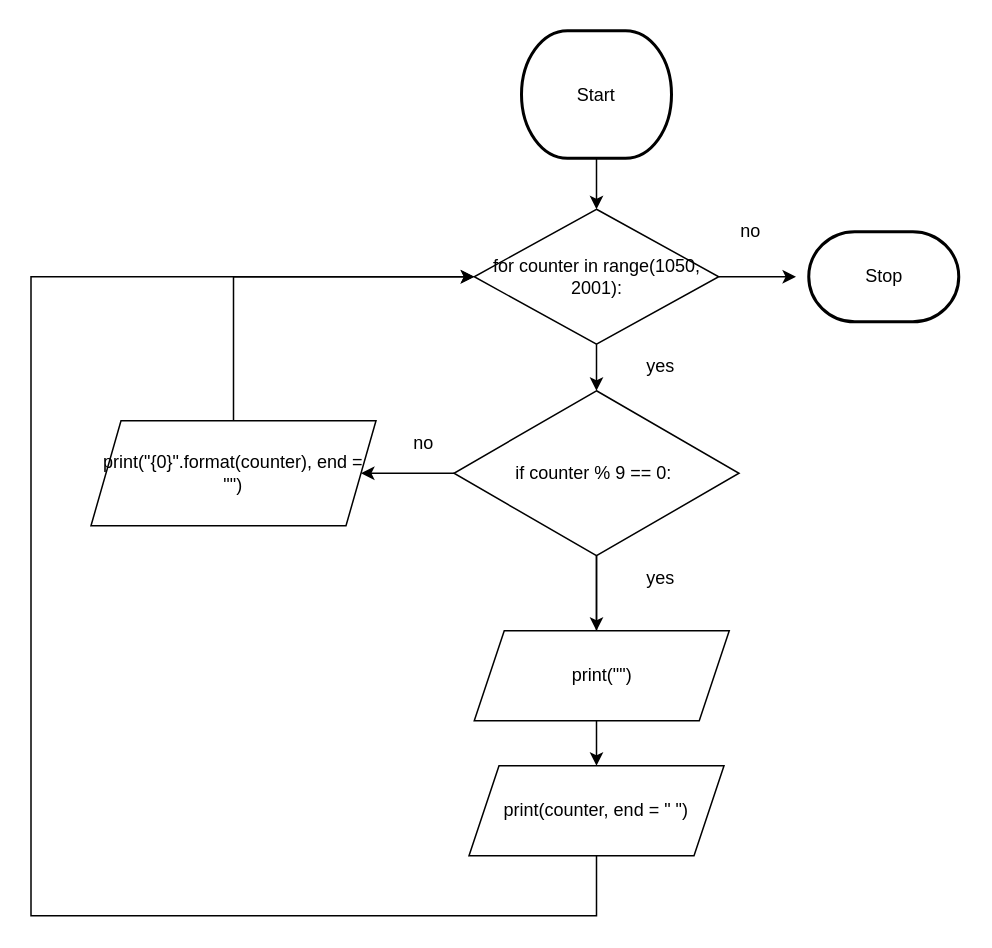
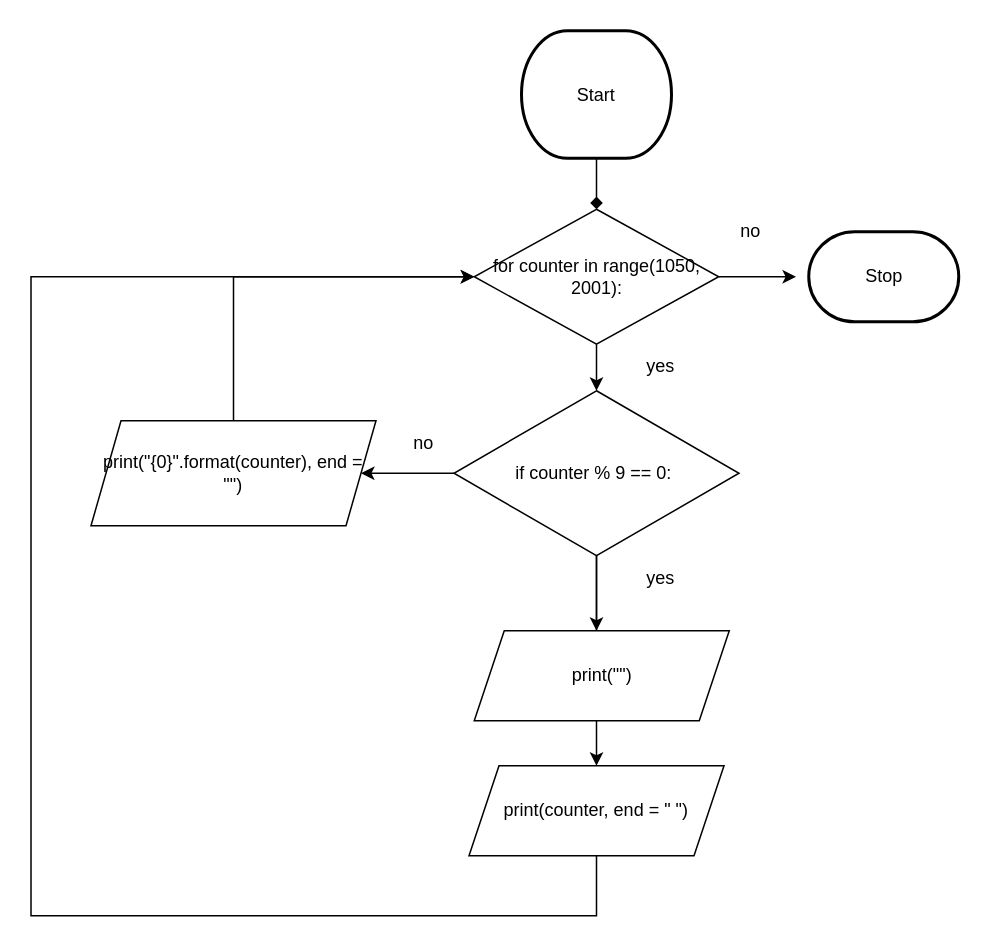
edge "Start" -> "for counter in range(1050, 2001):": arrowhead classic -> diamond
